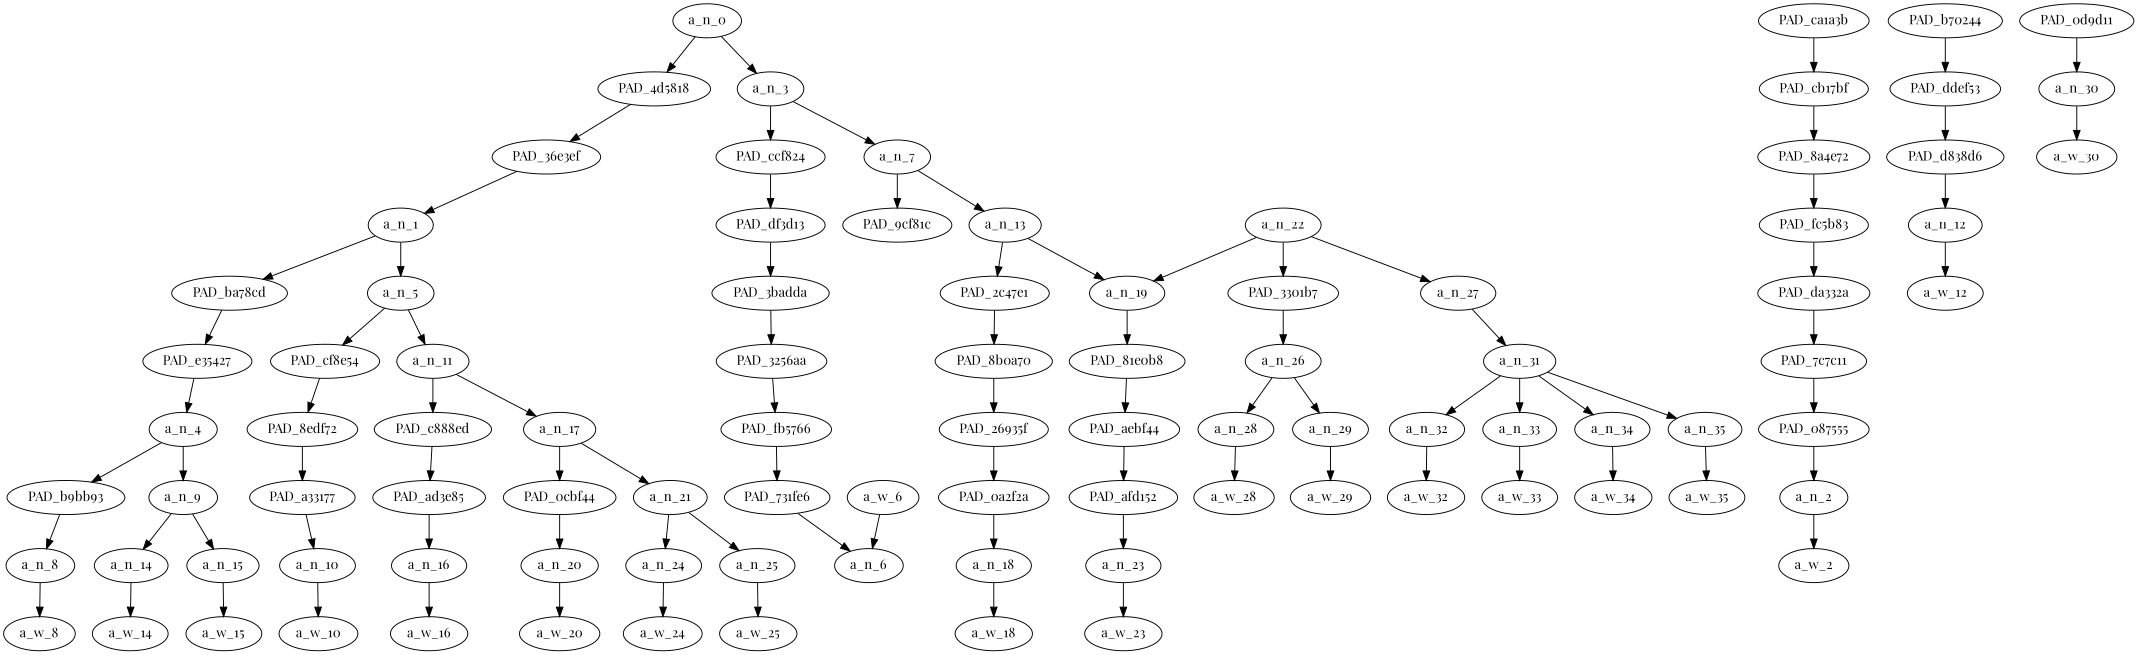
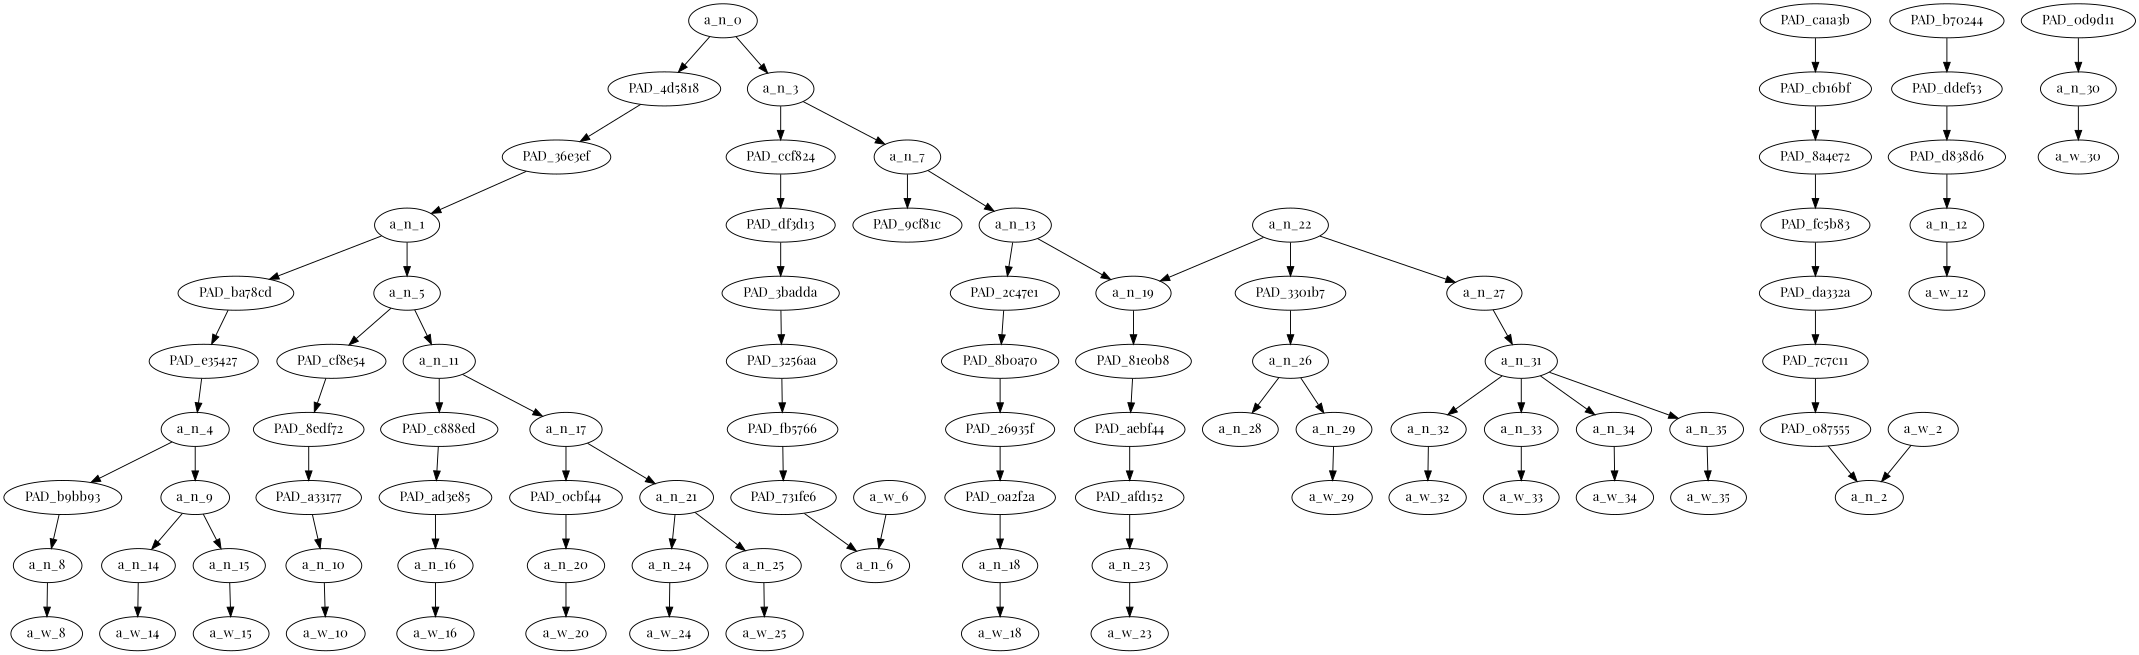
node "PAD_cb17bf": label "PAD_cb17bf" -> "PAD_cb16bf"
node "a_w_28": removed
edge "a_n_2" -> "a_w_2": reversed
